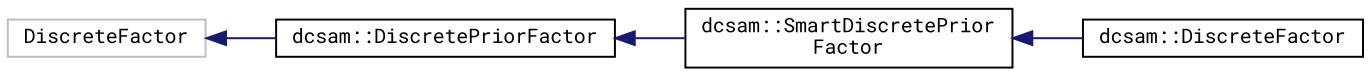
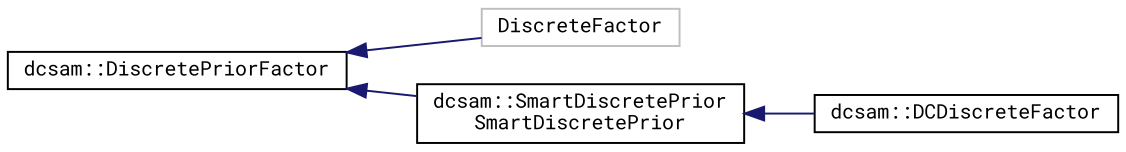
edge "dcsam::DiscretePriorFactor" -> "DiscreteFactor": reversed
node "dcsam::SmartDiscretePrior Factor": label "dcsam::SmartDiscretePrior Factor" -> "dcsam::SmartDiscretePrior SmartDiscretePrior"
node "dcsam::DiscreteFactor": label "dcsam::DiscreteFactor" -> "dcsam::DCDiscreteFactor"
